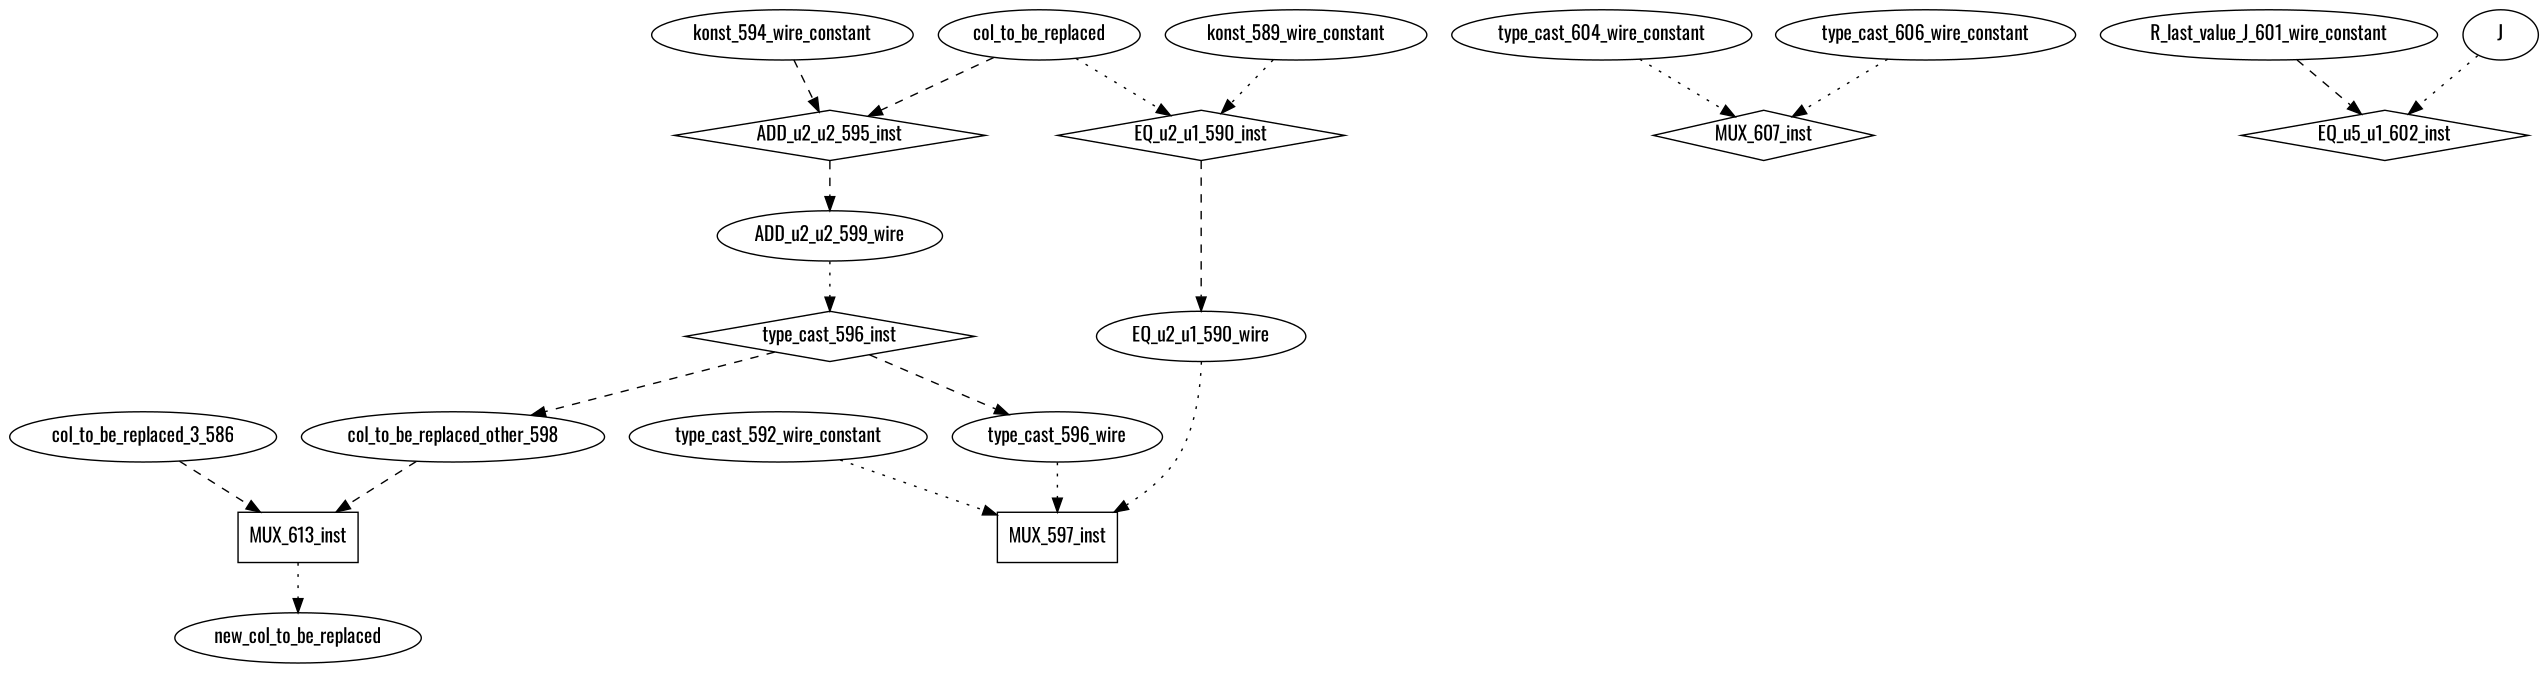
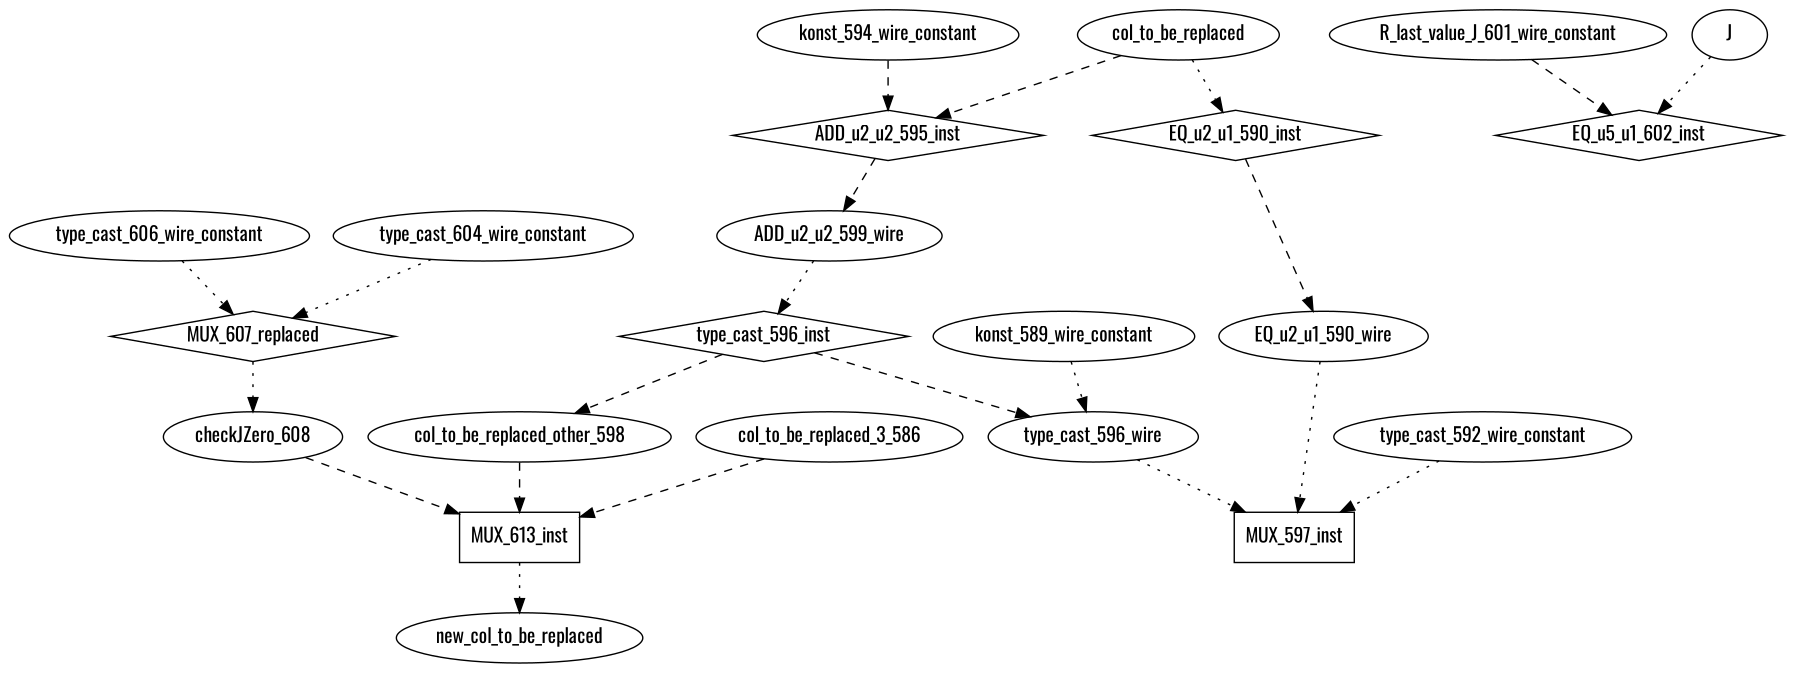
edge "konst_589_wire_constant" -> "EQ_u2_u1_590_inst": now "konst_589_wire_constant" -> "type_cast_596_wire"
node "MUX_607_inst": label "MUX_607_inst" -> "MUX_607_replaced"
node "checkJZero_608": added
